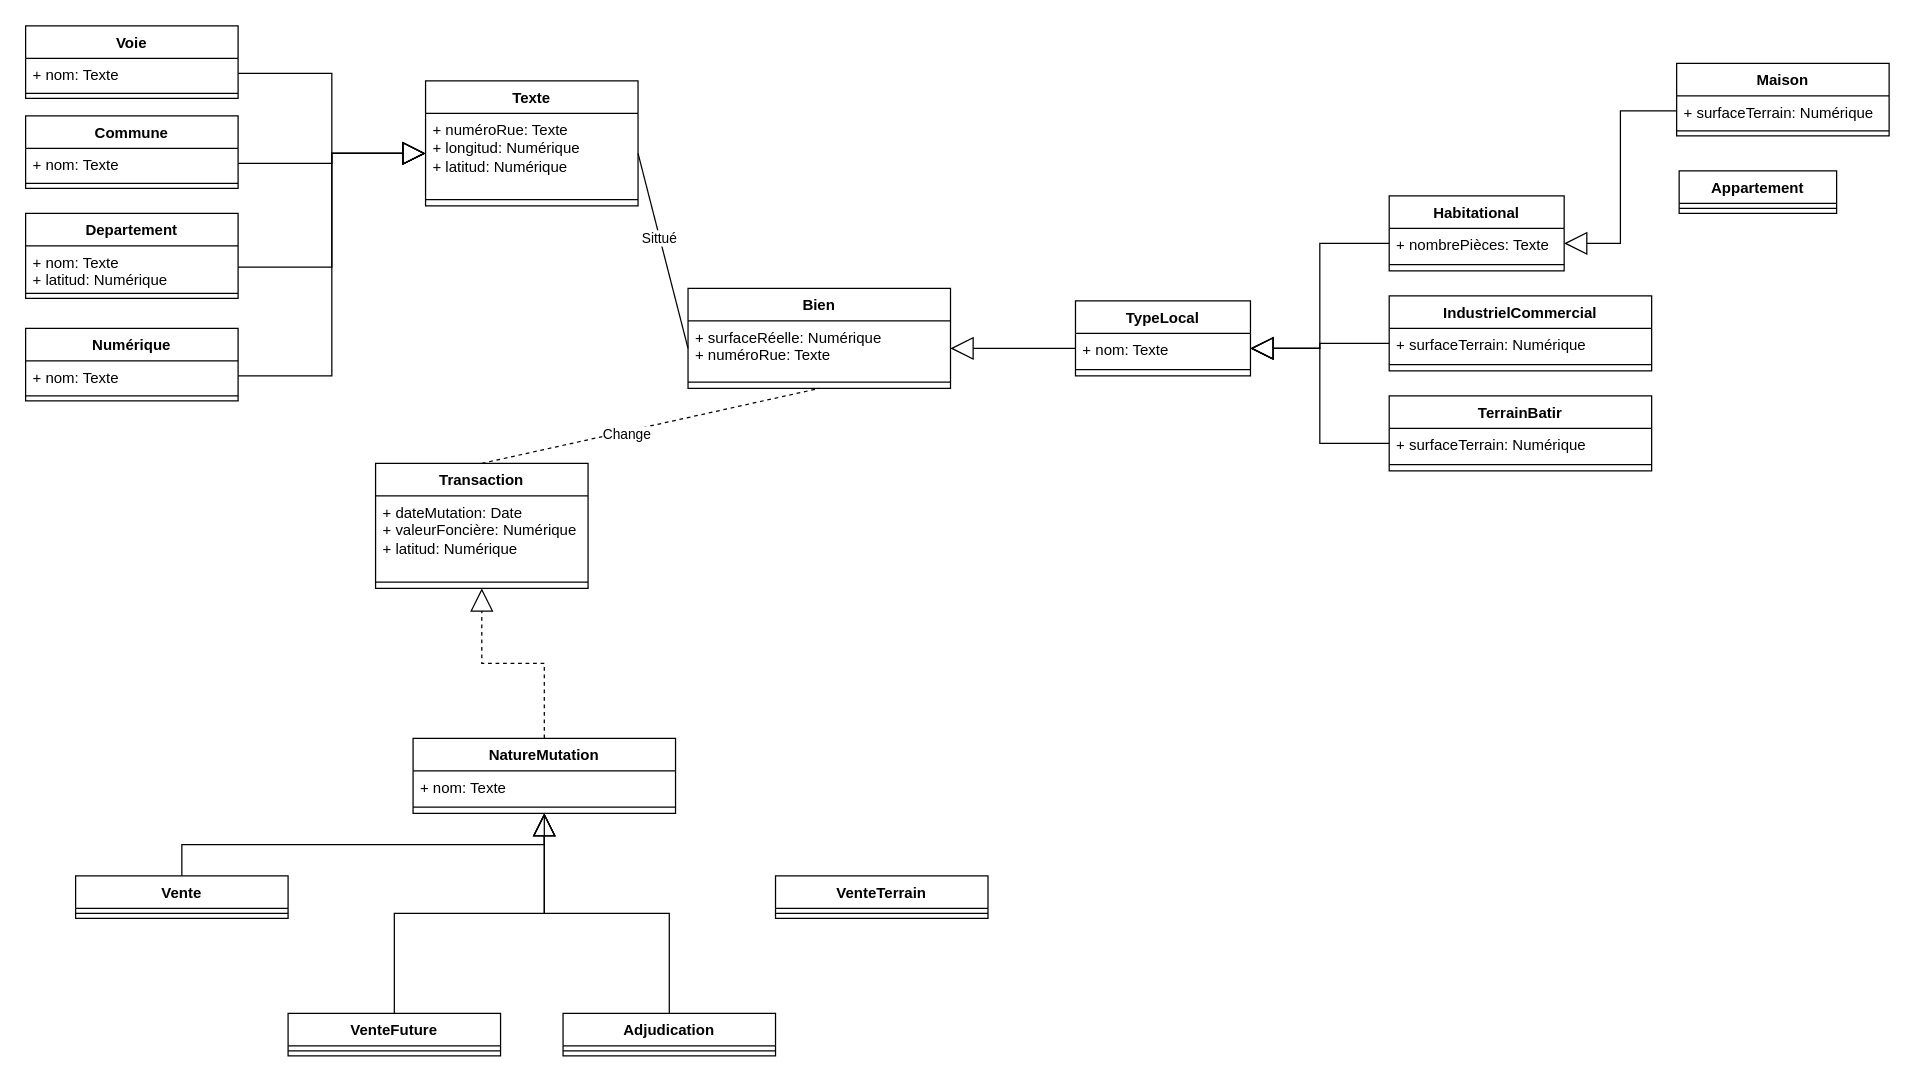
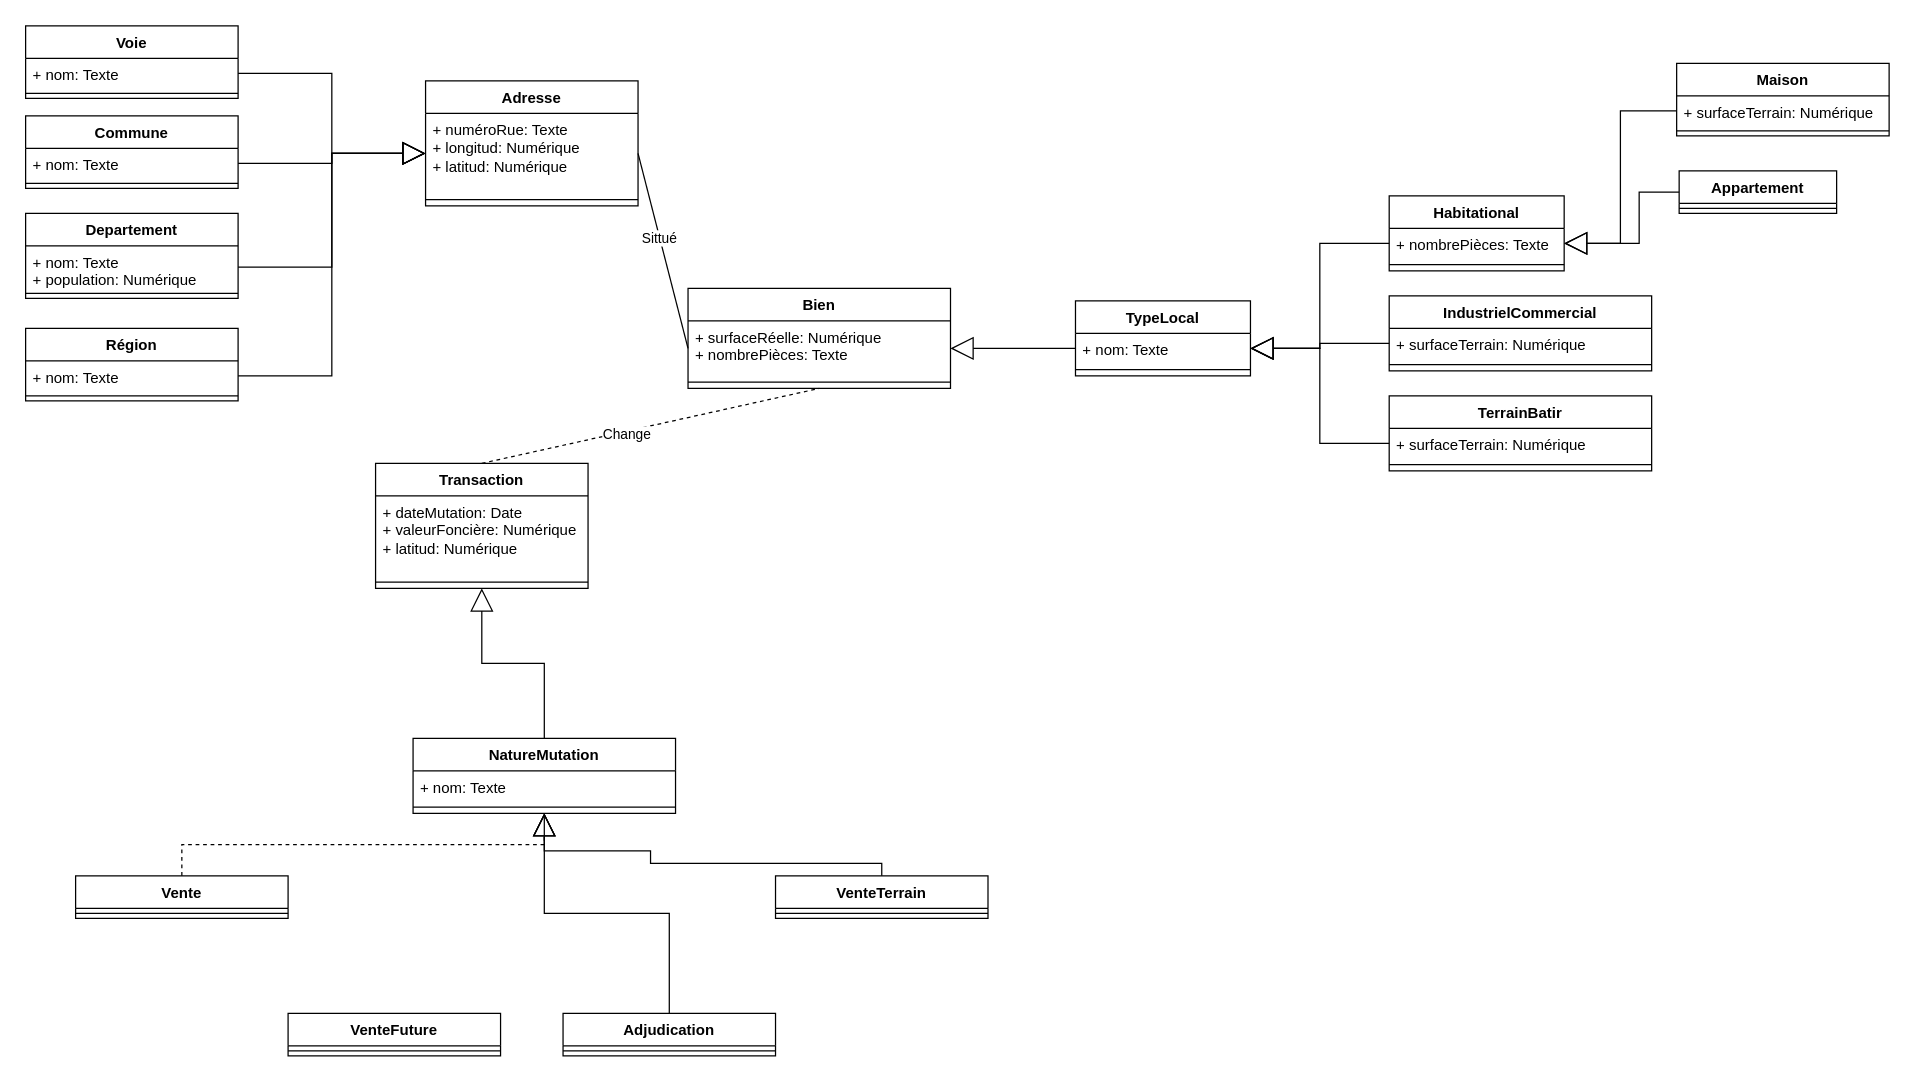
node "Texte": label "Texte" -> "Adresse"
edge "Appartement" -> "+ nombrePièces: Texte": added
node "+ nom: Texte + latitud: Numérique": label "+ nom: Texte + latitud: Numérique" -> "+ nom: Texte + population: Numérique"
node "Numérique": label "Numérique" -> "Région"
node "+ surfaceRéelle: Numérique + numéroRue: Texte": label "+ surfaceRéelle: Numérique + numéroRue: Texte" -> "+ surfaceRéelle: Numérique + nombrePièces: Texte"
edge "NatureMutation" -> "Transaction": style dashed -> solid
edge "Vente" -> "NatureMutation": style solid -> dashed
edge "VenteTerrain" -> "NatureMutation": added
edge "VenteFuture" -> "NatureMutation": removed
